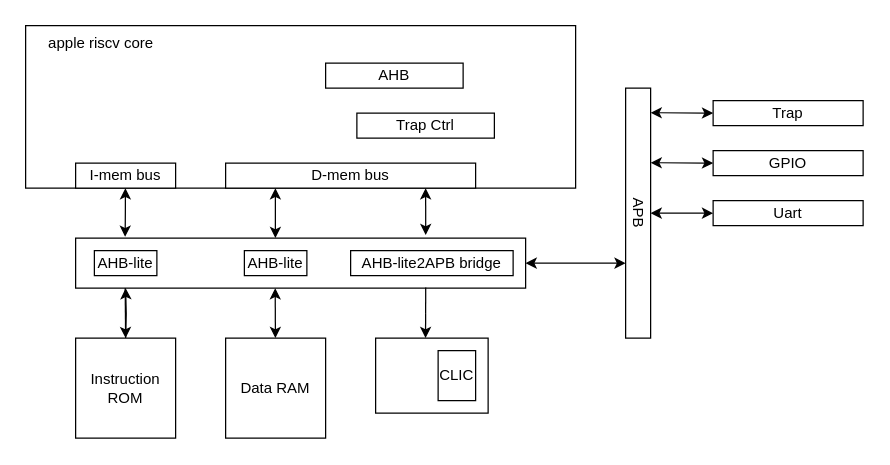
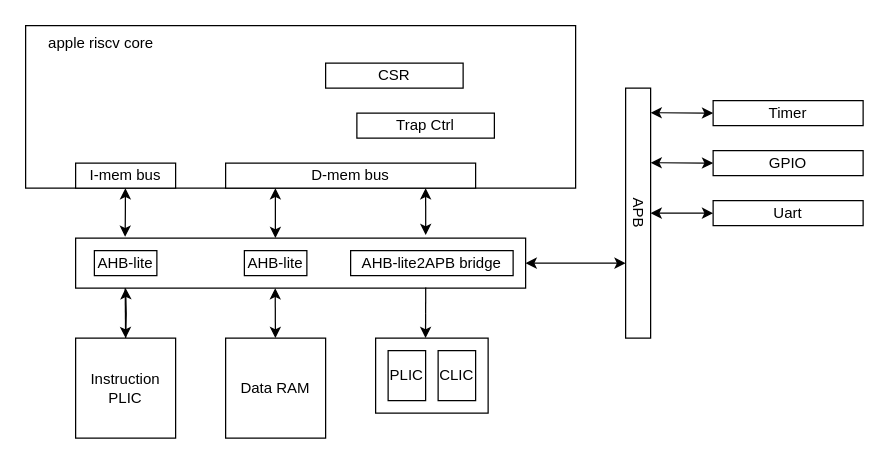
node "AHB": label "AHB" -> "CSR"
node "Trap": label "Trap" -> "Timer"
node "PLIC": added
node "Instruction ROM": label "Instruction ROM" -> "Instruction PLIC"
